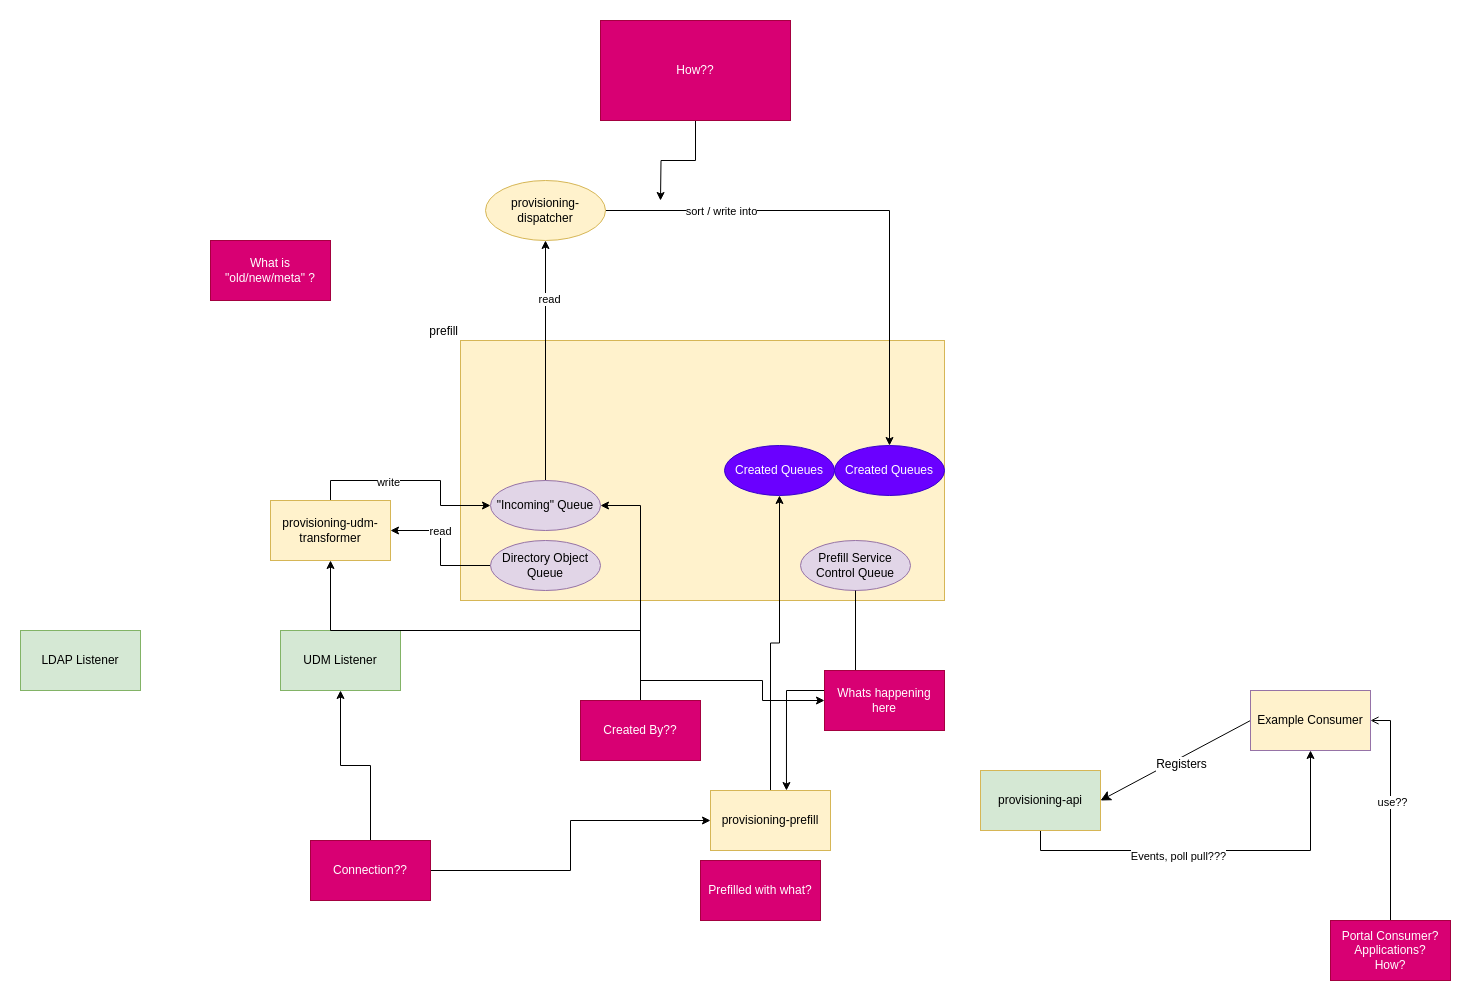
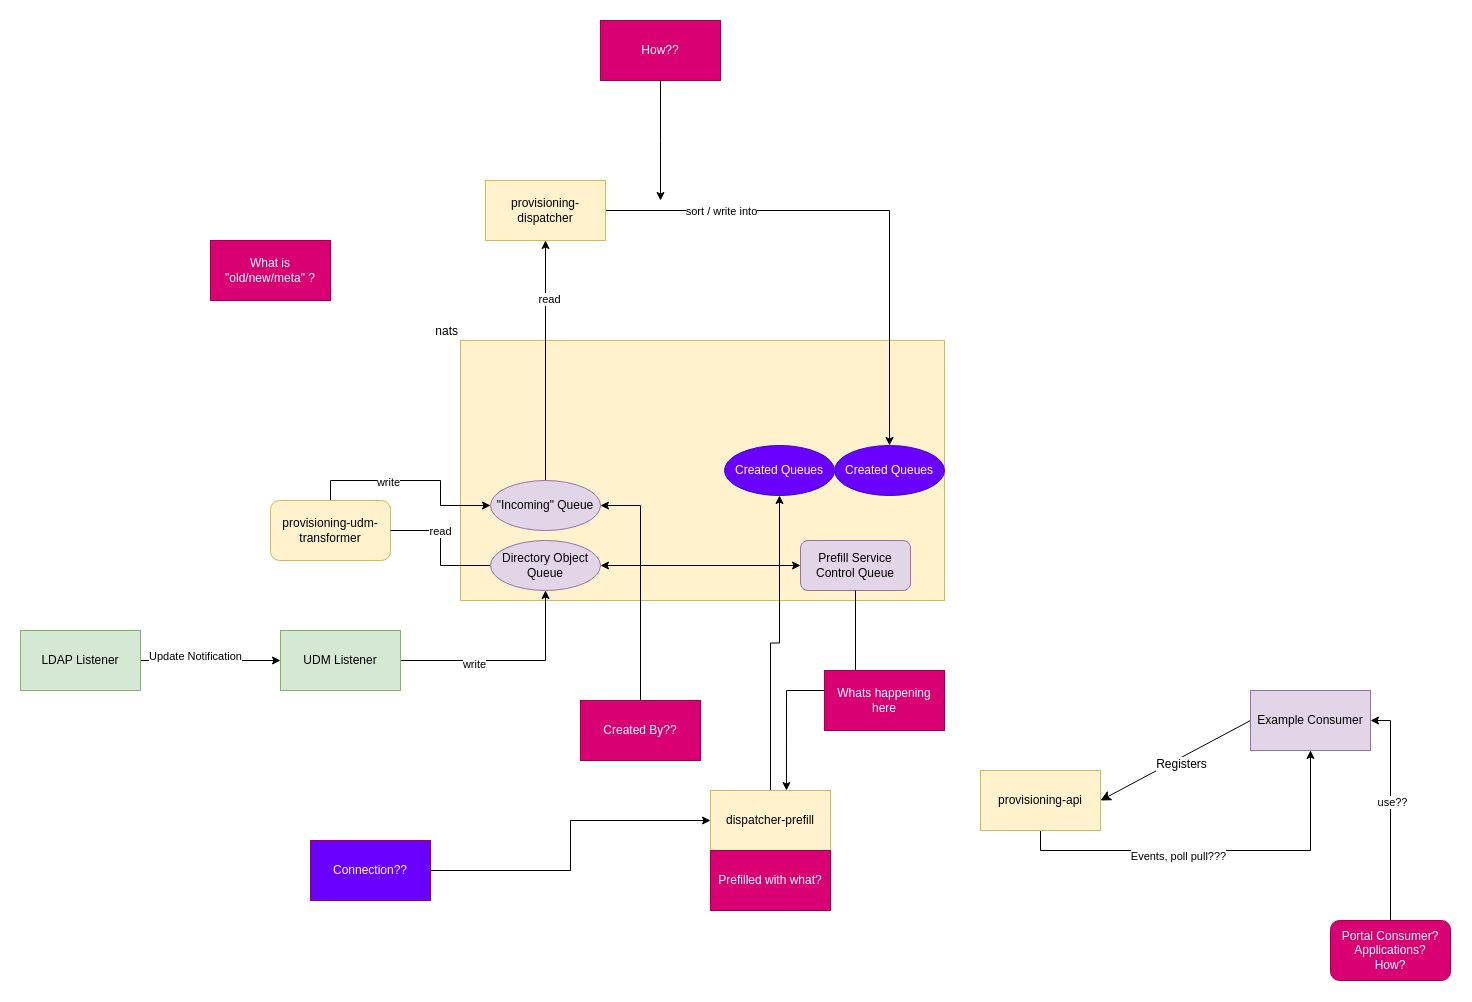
node "How??": size 190x100 -> 120x60
node "provisioning-dispatcher": shape ellipse -> rectangle
node "prefill": label "prefill" -> "nats"
node "provisioning-udm-transformer": shape rectangle -> rounded rectangle
edge "Directory Object Queue" -> "provisioning-udm-transformer": arrowhead classic -> none
node "Prefill Service Control Queue": shape ellipse -> rounded rectangle
edge "Created By??" -> "provisioning-udm-transformer": now "Created By??" -> "Directory Object Queue"
edge "LDAP Listener" -> "UDM Listener": added, label "Update Notification"
edge "UDM Listener" -> "Directory Object Queue": added, label "write"
edge "Created By??" -> "Whats happening here": now "Created By??" -> "Prefill Service Control Queue"
node "Example Consumer": fillcolor #fff2cc -> #e1d5e7
edge "Portal Consumer? Applications? How?" -> "Example Consumer": arrowhead open -> classic
edge "Connection??" -> "UDM Listener": removed
node "provisioning-api": fillcolor #d5e8d4 -> #fff2cc
node "provisioning-prefill": label "provisioning-prefill" -> "dispatcher-prefill"
node "Connection??": fillcolor #d80073 -> #6a00ff
node "Prefilled with what?": moved (761, 891) -> (771, 881)
node "Portal Consumer? Applications? How?": shape rectangle -> rounded rectangle
